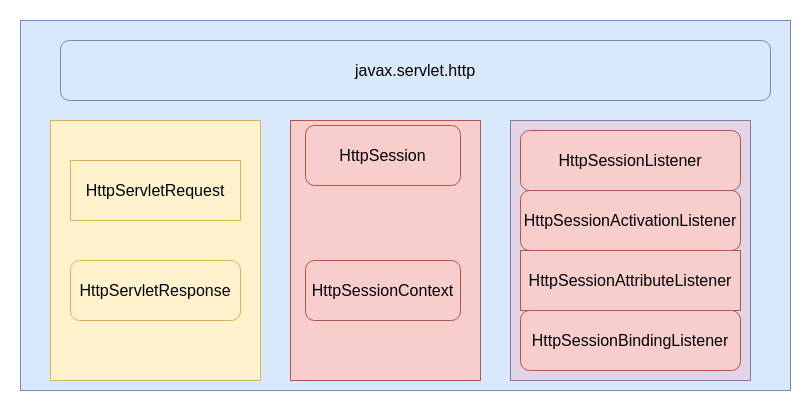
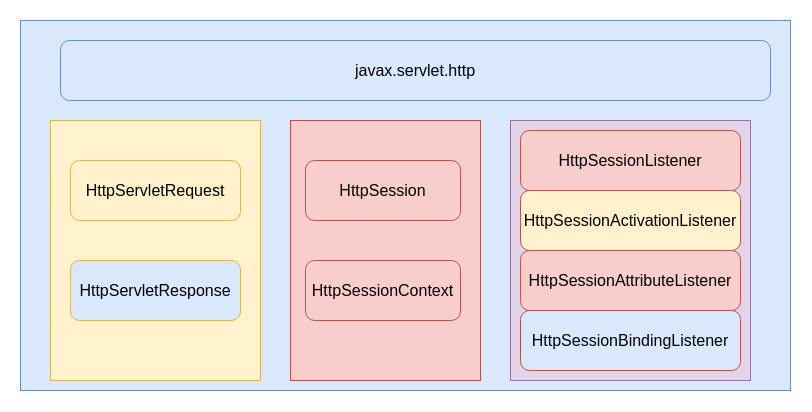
node "HttpSession": moved (383, 156) -> (383, 191)
node "HttpServletRequest": shape rectangle -> rounded rectangle
node "HttpSessionActivationListener": fillcolor #f8cecc -> #fff2cc
node "HttpSessionAttributeListener": shape rectangle -> rounded rectangle
node "HttpServletResponse": fillcolor #fff2cc -> #dae8fc
node "HttpSessionBindingListener": fillcolor #f8cecc -> #dae8fc
